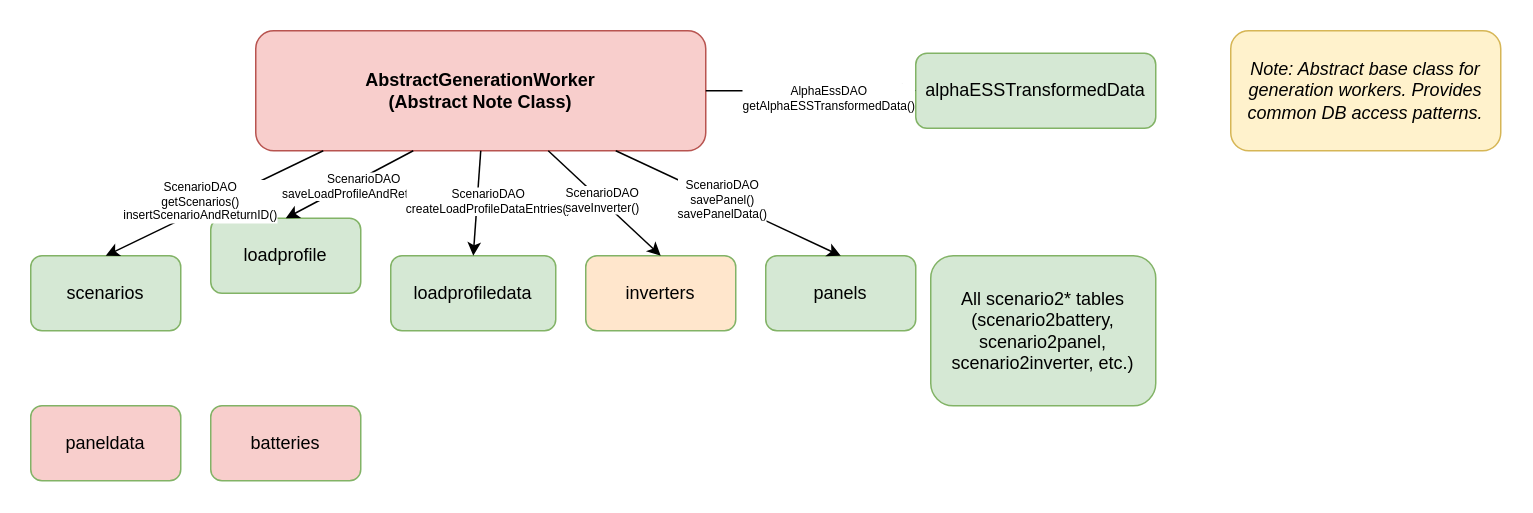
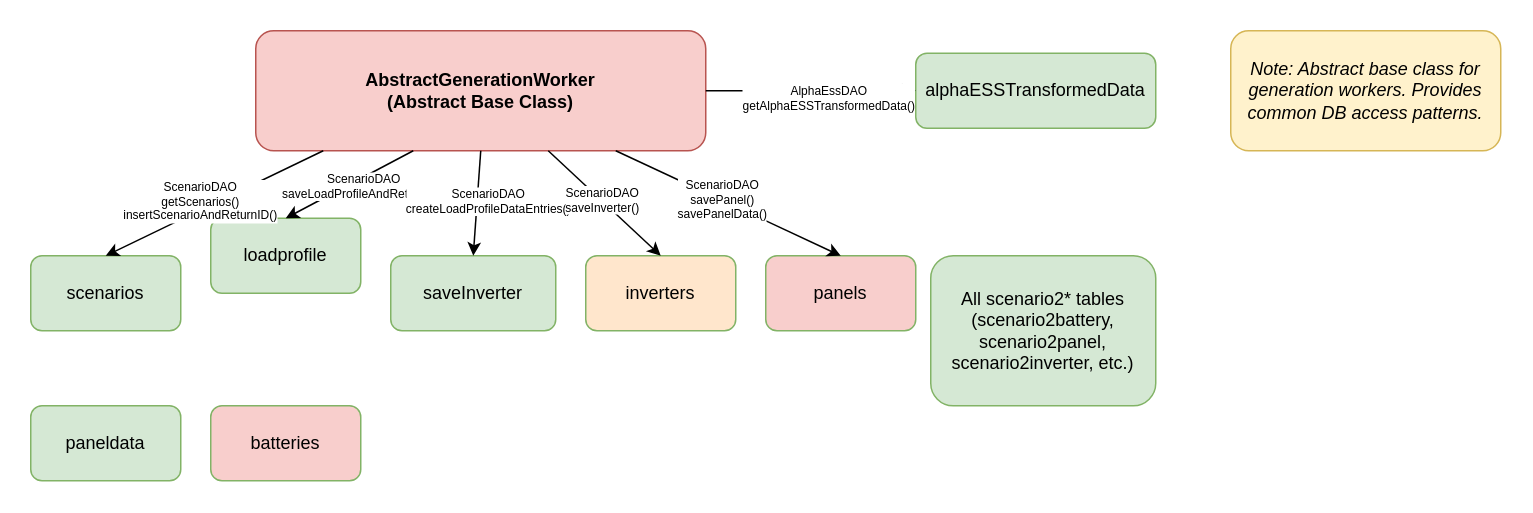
node "AbstractGenerationWorker (Abstract Note Class)": label "AbstractGenerationWorker (Abstract Note Class)" -> "AbstractGenerationWorker (Abstract Base Class)"
node "loadprofiledata": label "loadprofiledata" -> "saveInverter"
node "panels": fillcolor #d5e8d4 -> #f8cecc
node "paneldata": fillcolor #f8cecc -> #d5e8d4
